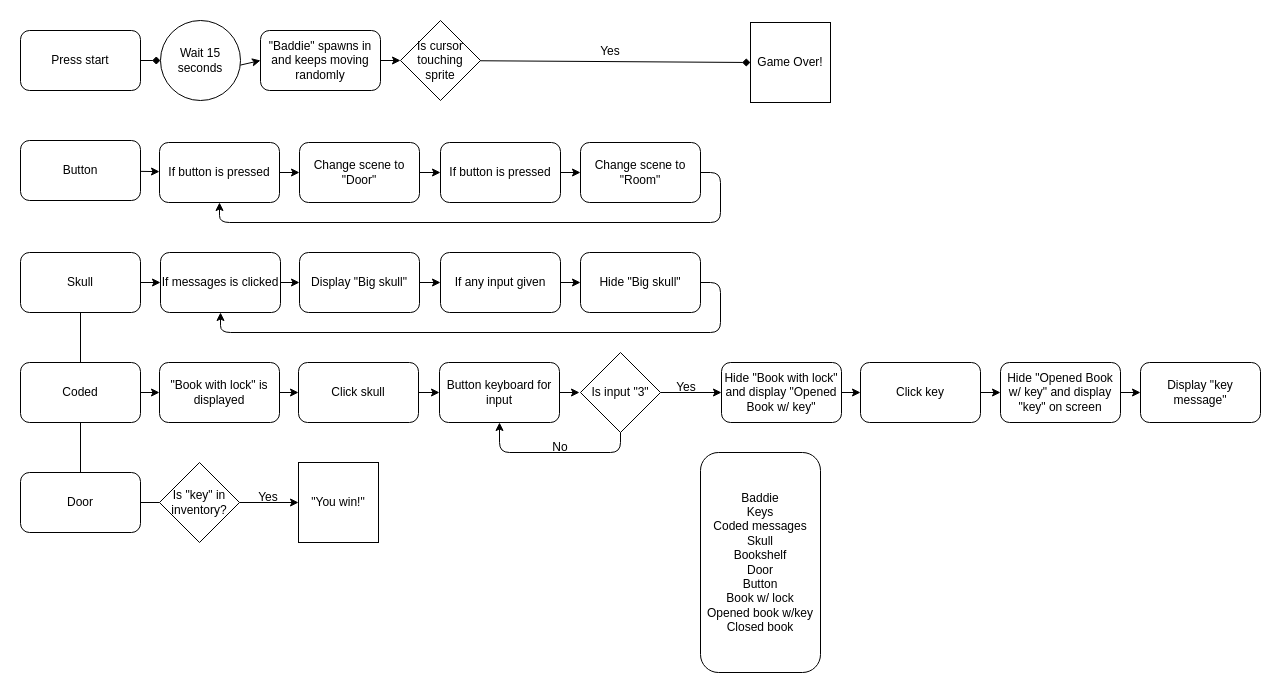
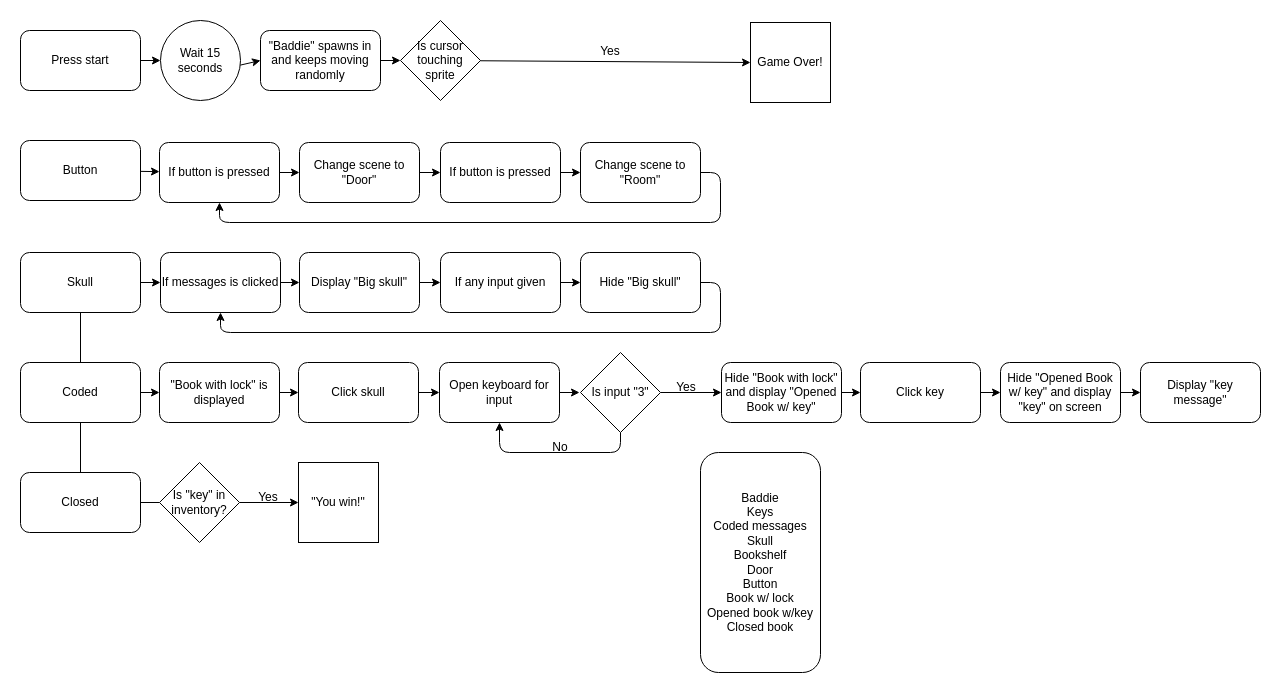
edge "Press start" -> "Wait 15 seconds": arrowhead diamond -> classic
edge "Is cursor touching sprite" -> "Game Over!": arrowhead diamond -> classic
node "Button keyboard for input": label "Button keyboard for input" -> "Open keyboard for input"
node "Door": label "Door" -> "Closed"
